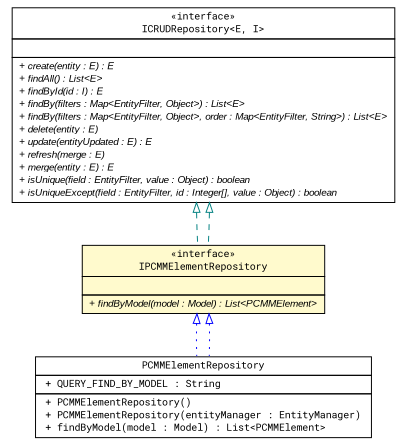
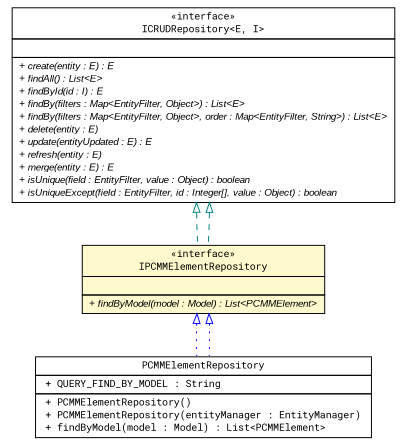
node "ICRUDRepository<E, I>": text "+ refresh(merge : E)" -> "+ refresh(entity : E)"
